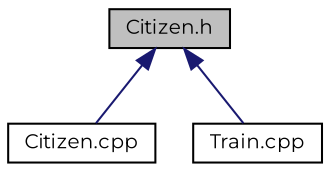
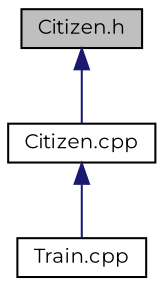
edge "Train.cpp" -> "Citizen.h": now "Train.cpp" -> "Citizen.cpp"
